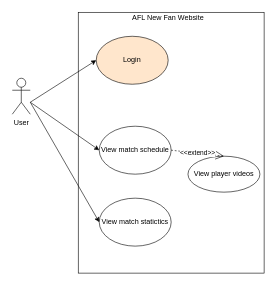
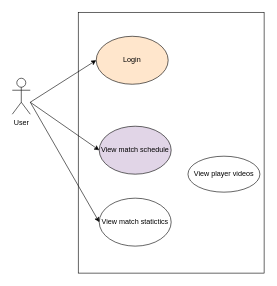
node "AFL New Fan Website": removed
node "View match schedule": fillcolor #ffffff -> #e1d5e7
edge "View match schedule" -> "View player videos": removed, label "<<extend>>"
